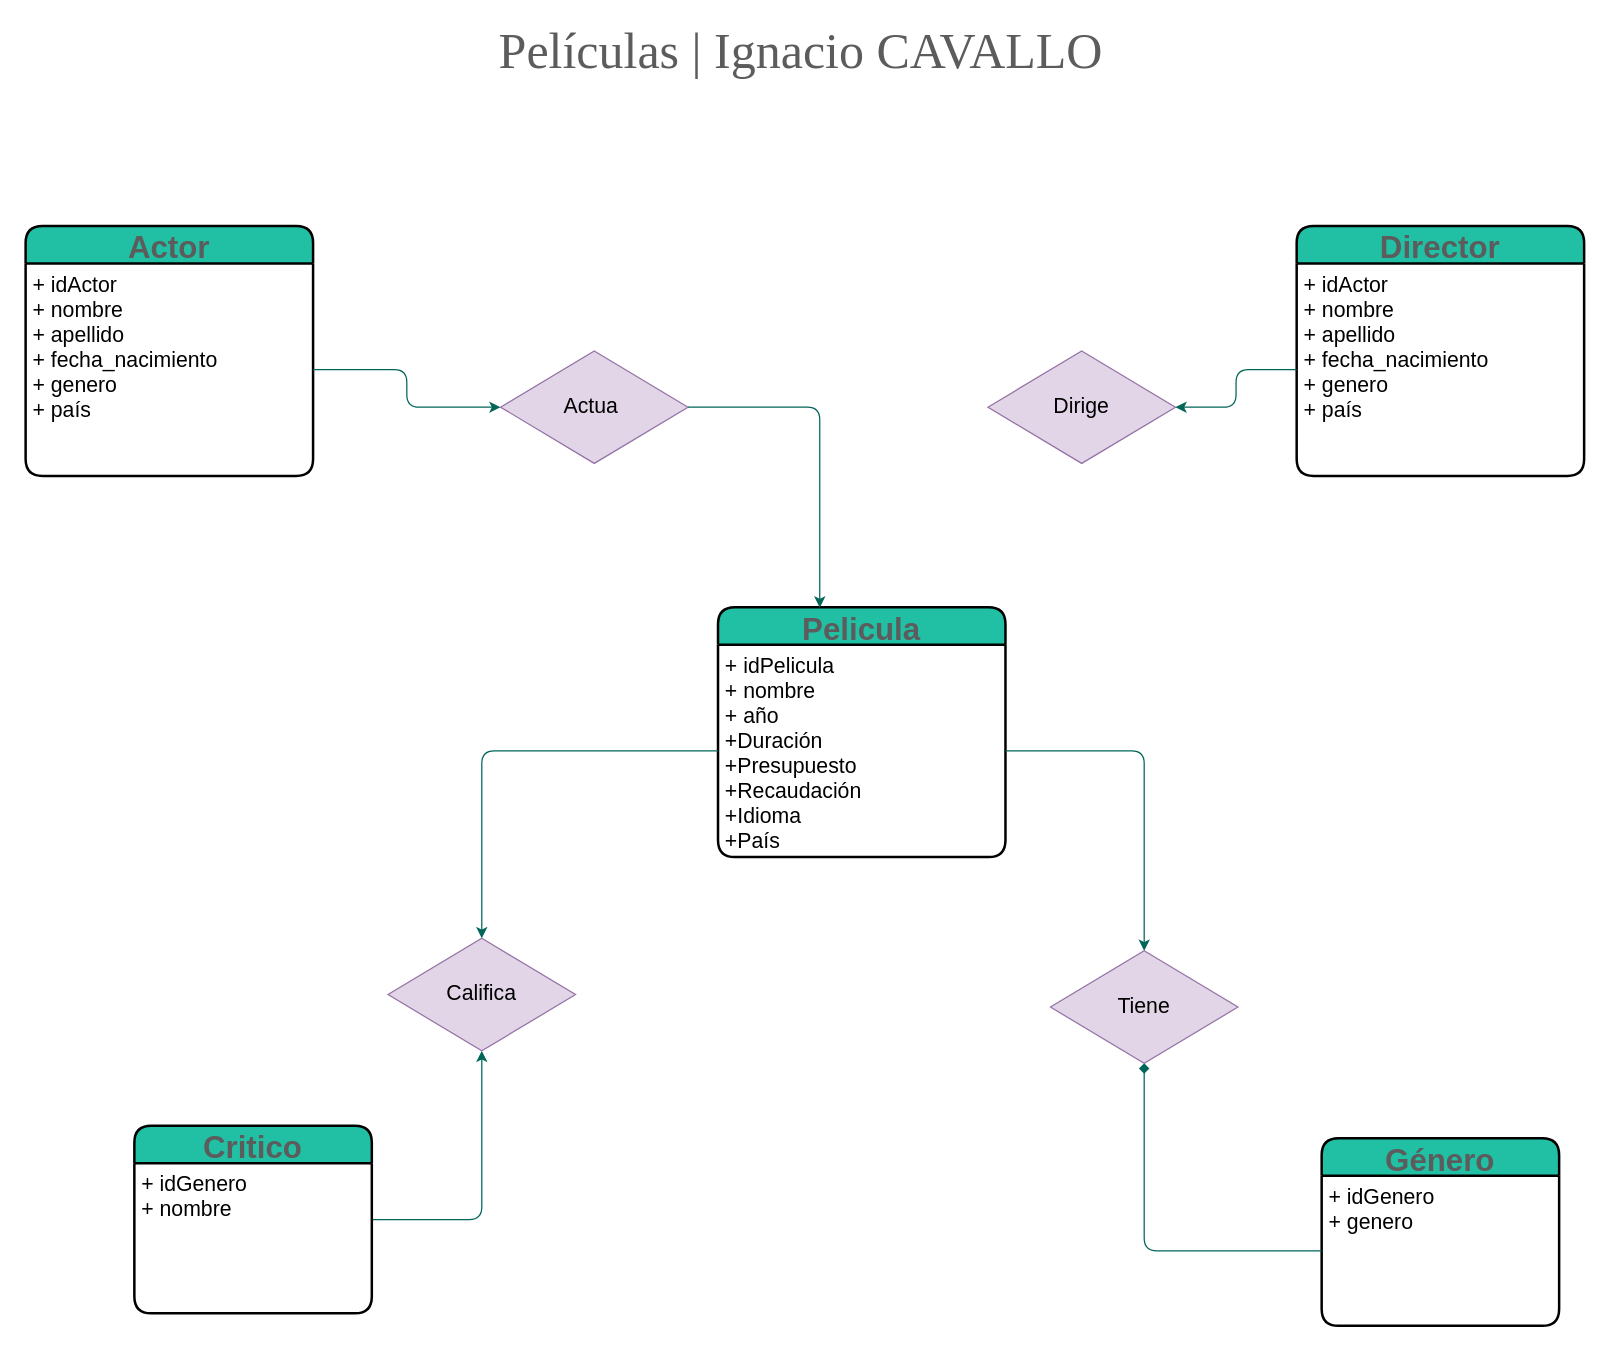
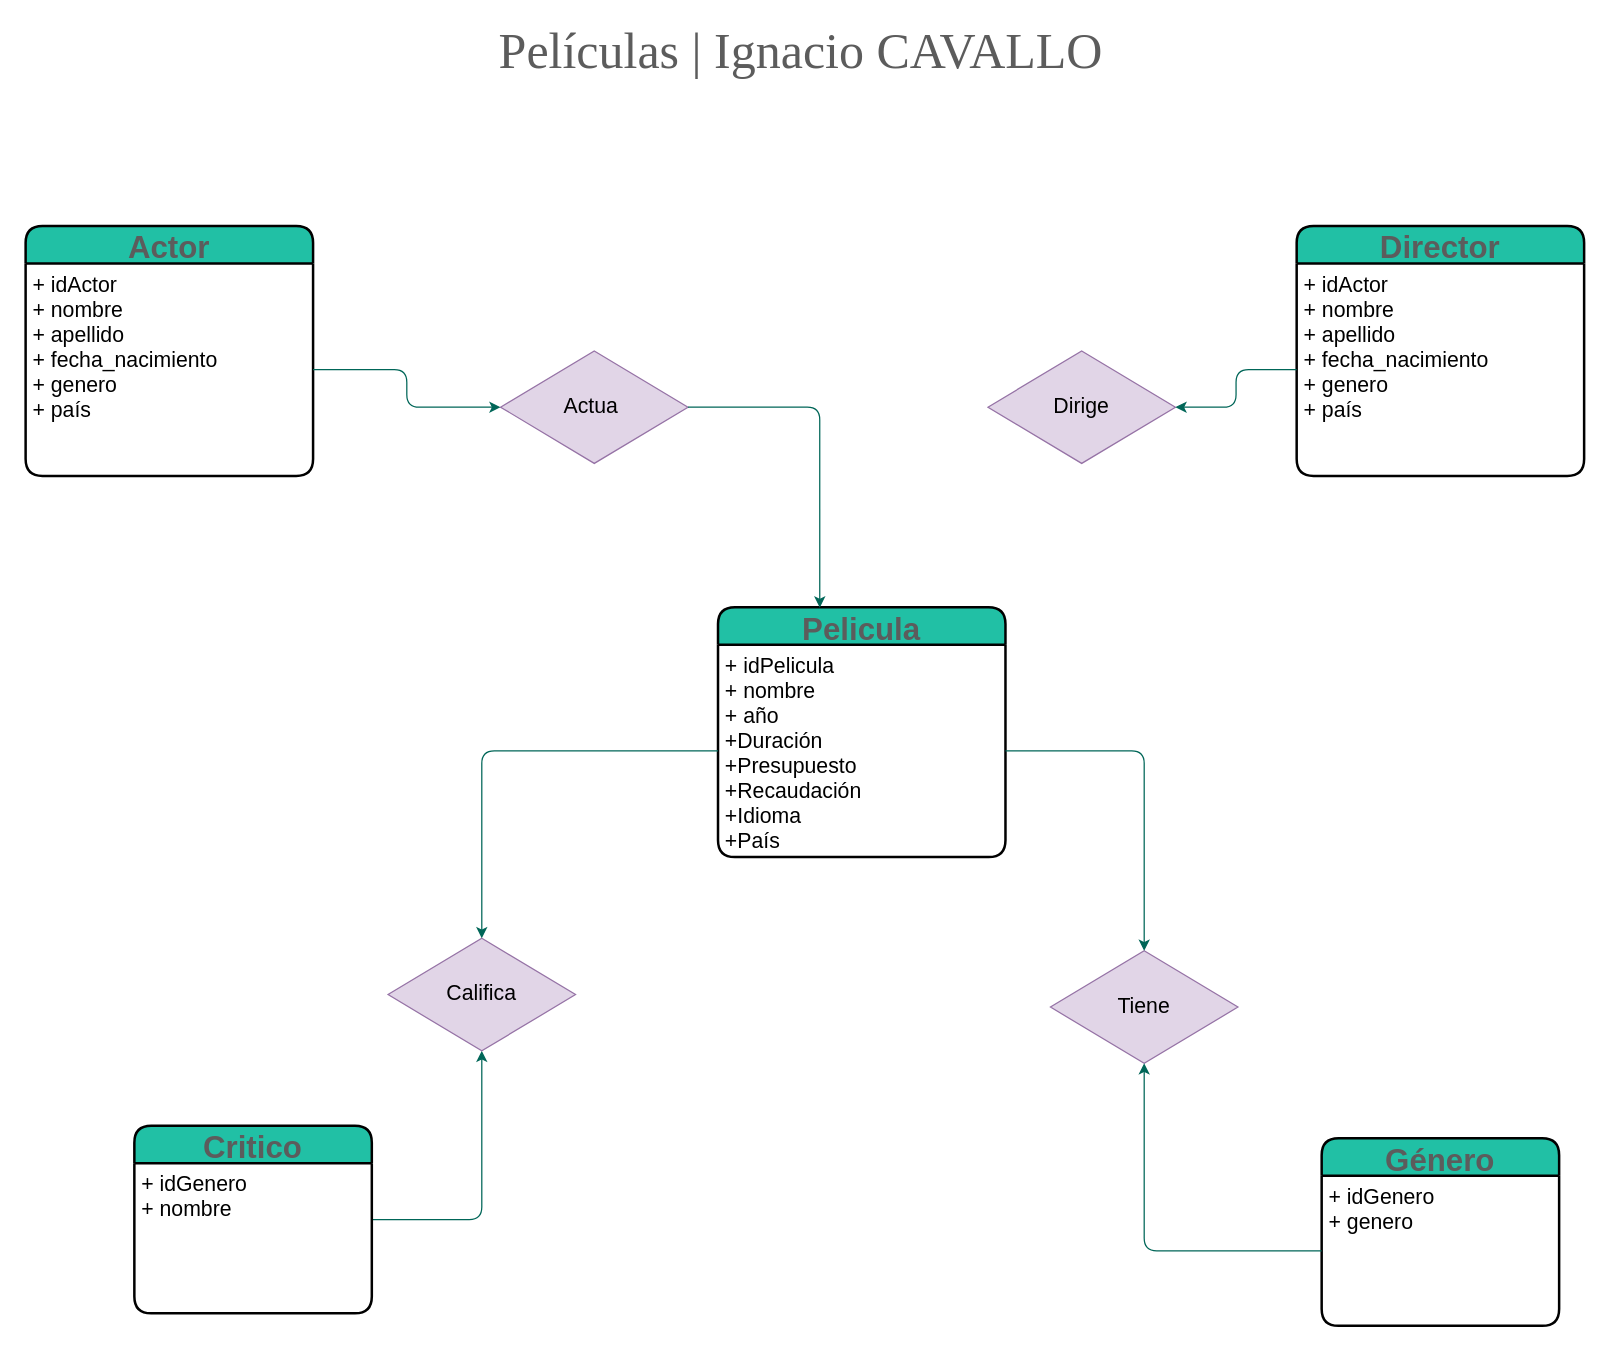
edge "+ idGenero + genero" -> "Tiene": arrowhead diamond -> classic
